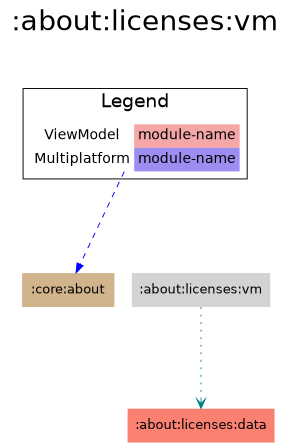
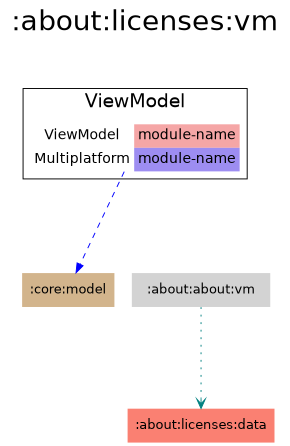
cluster "Legend": label "Legend" -> "ViewModel"
node ":core:about": label ":core:about" -> ":core:model"
node ":about:licenses:vm": label ":about:licenses:vm" -> ":about:about:vm"
